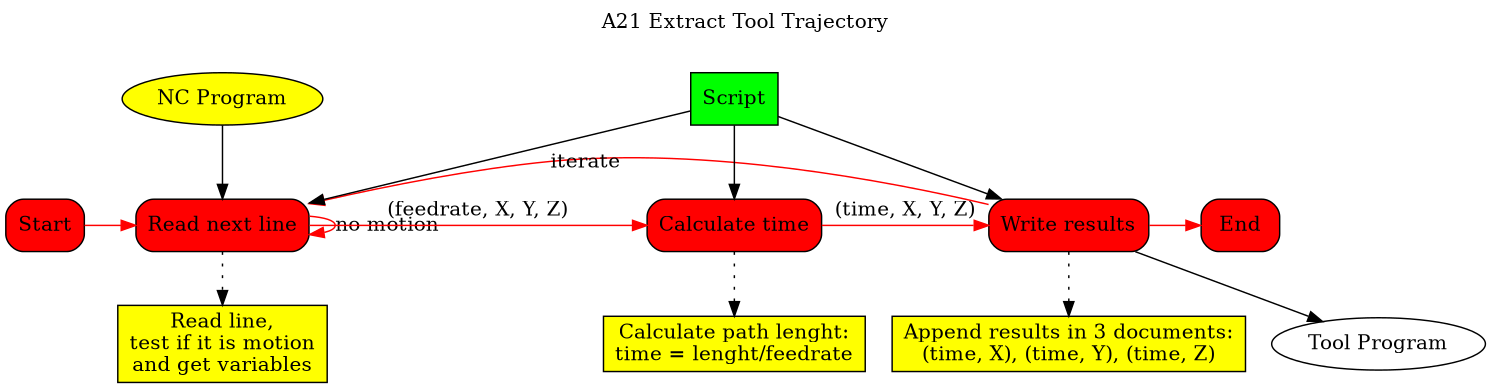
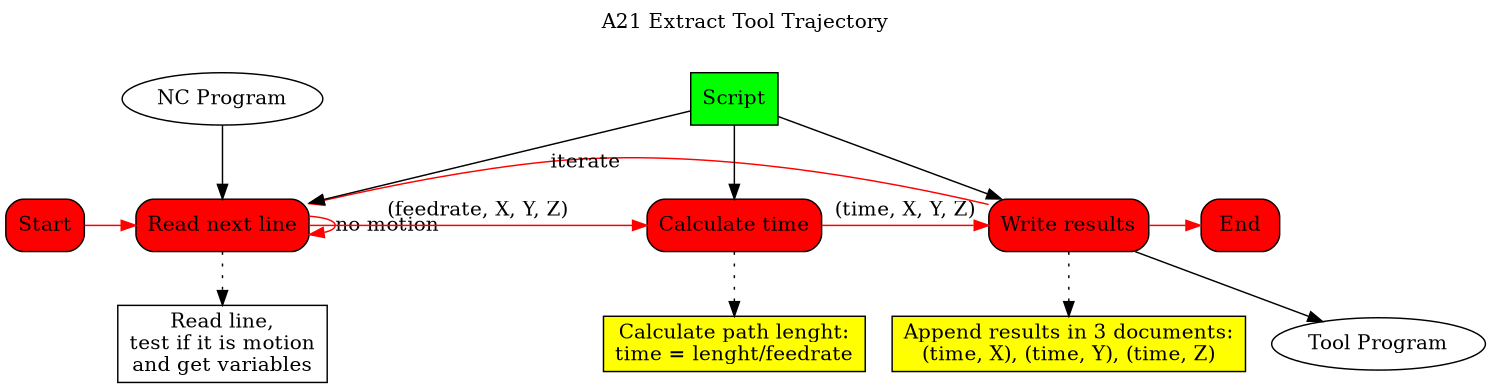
node "NC Program": fillcolor yellow -> white
node "Read line, test if it is motion and get variables": fillcolor yellow -> white
